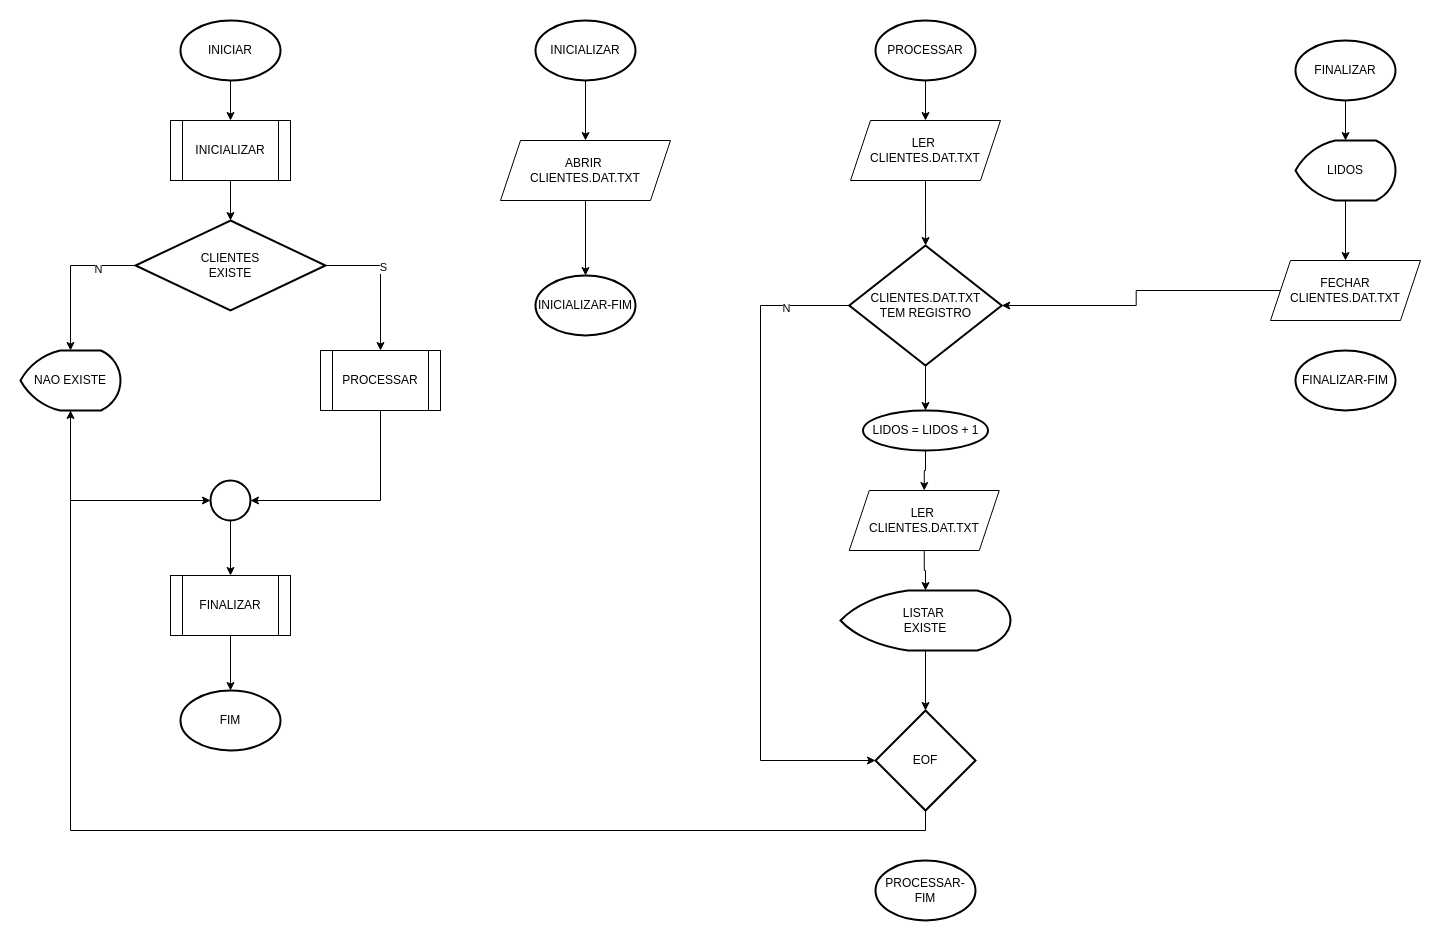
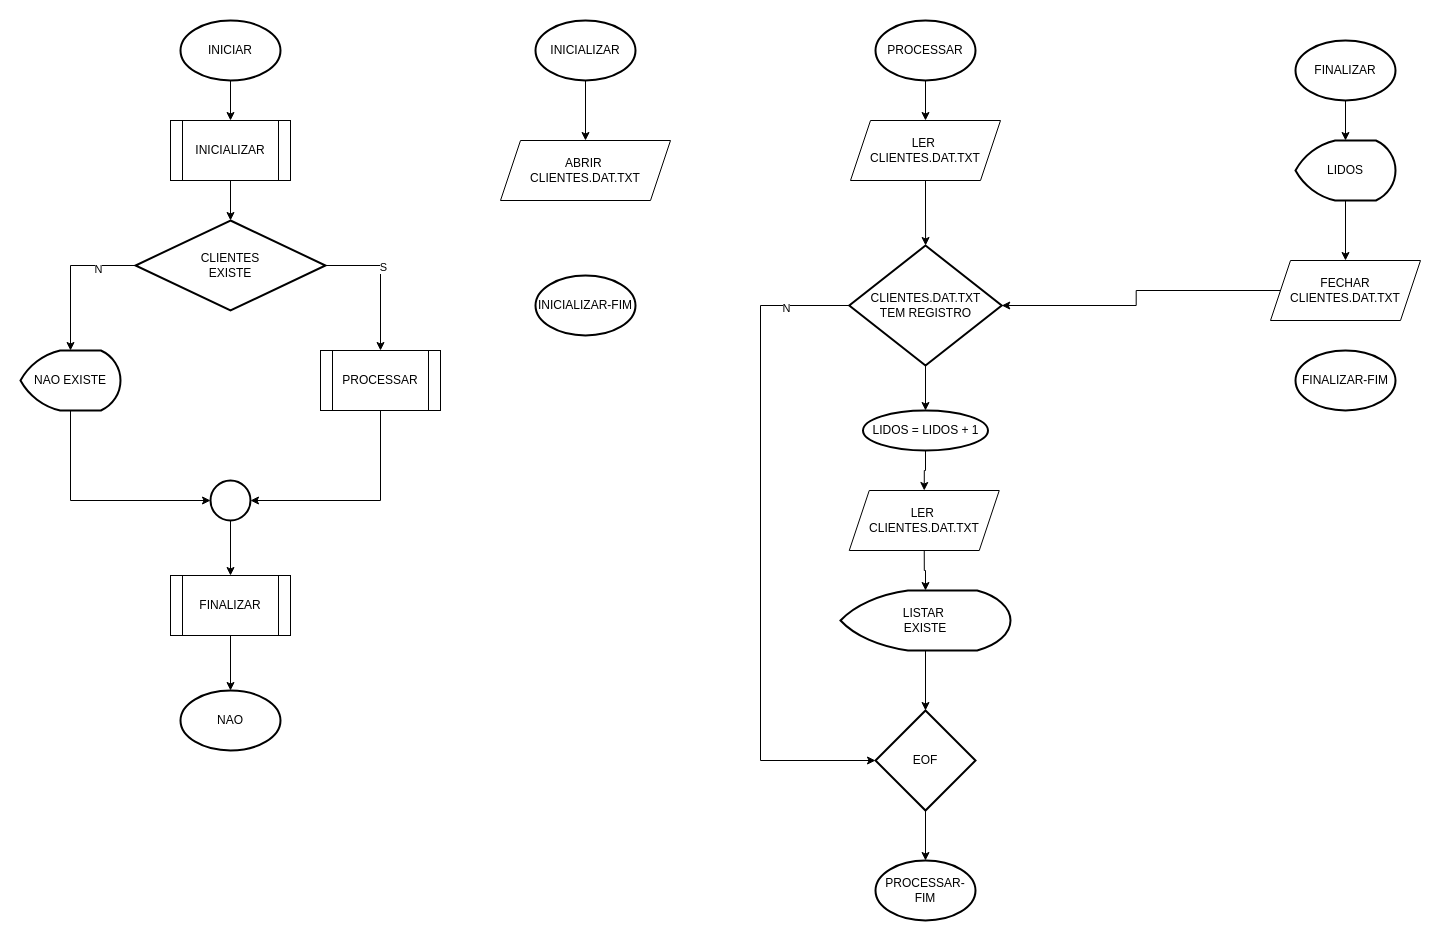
edge "ABRIR CLIENTES.DAT.TXT" -> "INICIALIZAR-FIM": removed
node "FIM": label "FIM" -> "NAO"
edge "EOF" -> "NAO EXISTE": now "EOF" -> "PROCESSAR-FIM"
